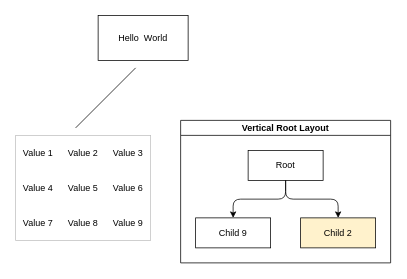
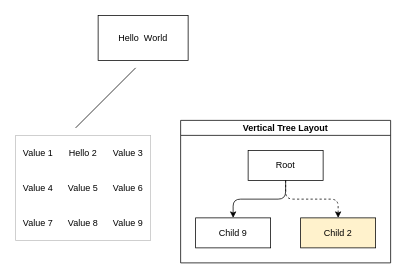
node "Vertical Root Layout": label "Vertical Root Layout" -> "Vertical Tree Layout"
node "Value 2": label "Value 2" -> "Hello 2"
edge "Root" -> "Child 2": style solid -> dashed
